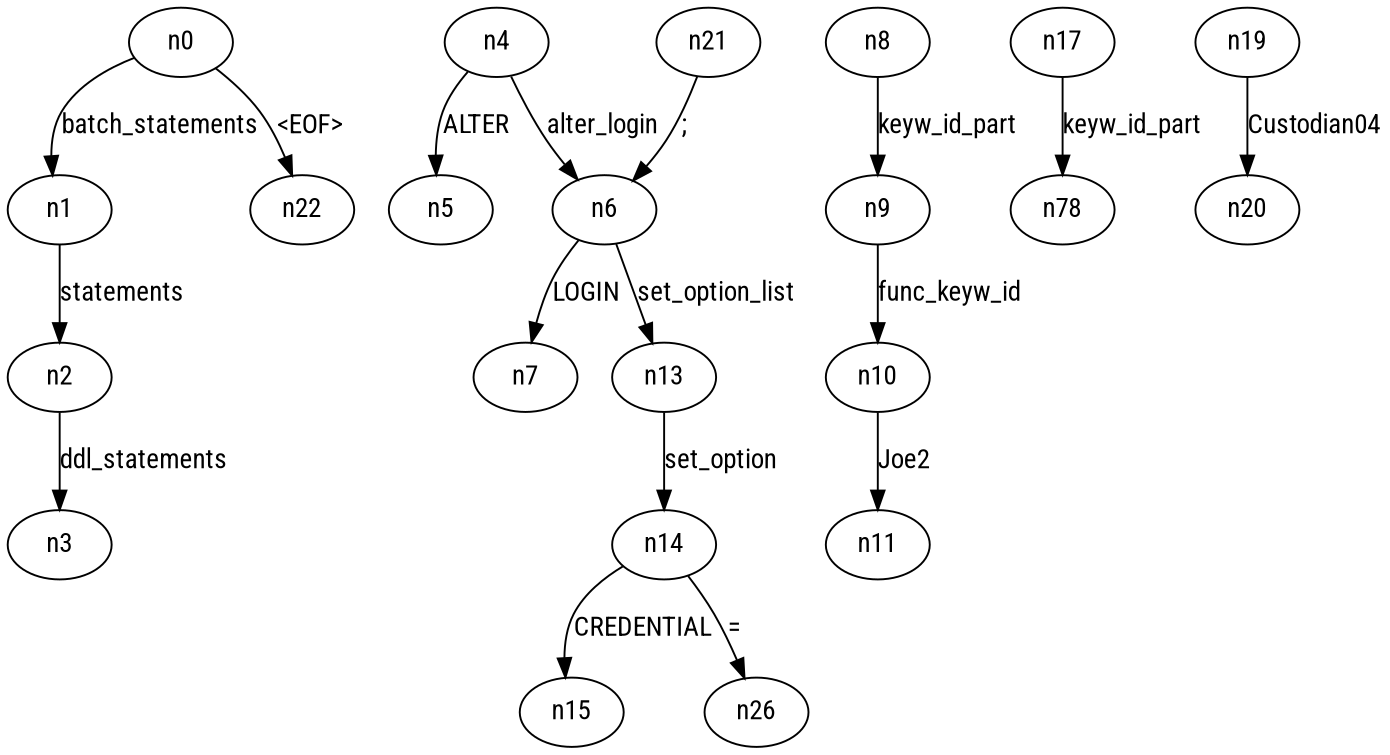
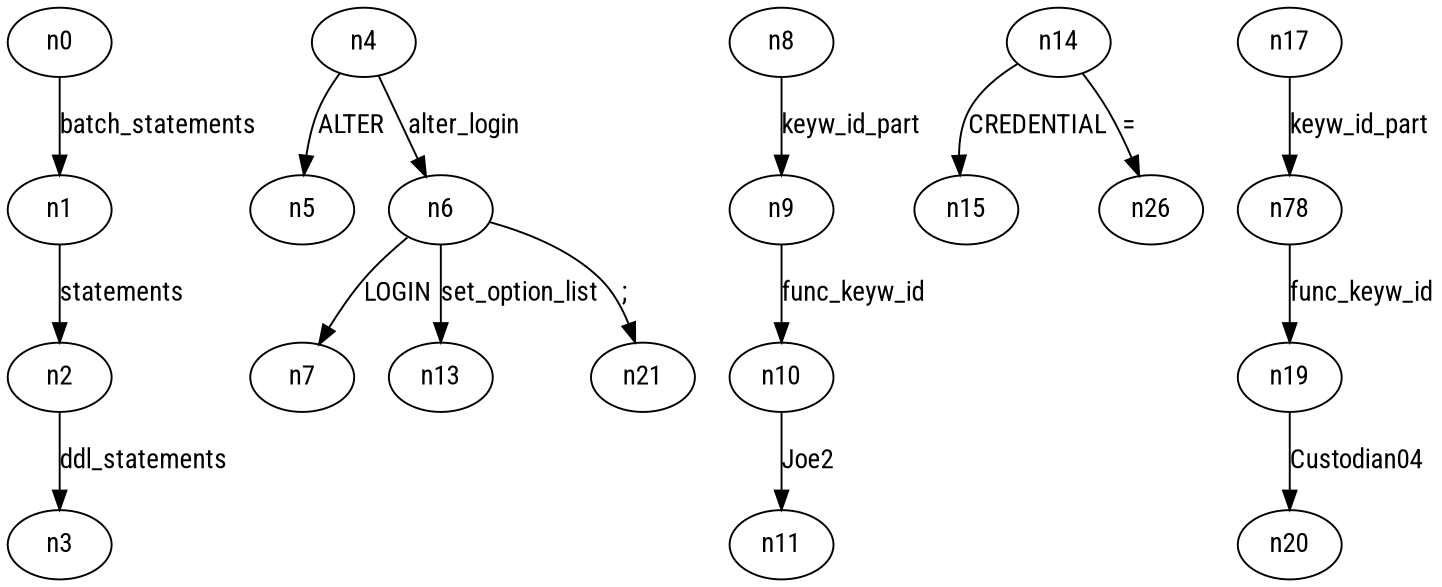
edge "n21" -> "n6": reversed
node "n22": removed
edge "n78" -> "n19": added, label "func_keyw_id"
edge "n13" -> "n14": removed, label "set_option"
